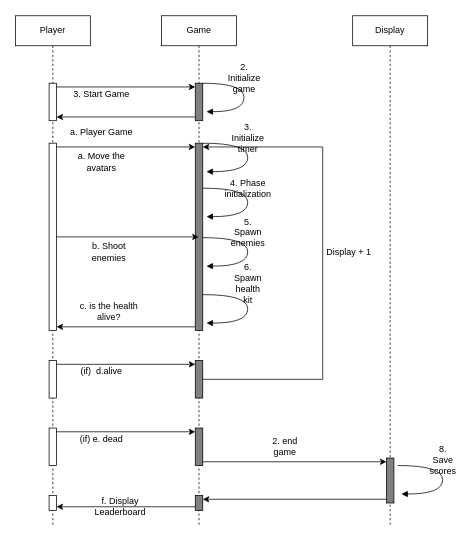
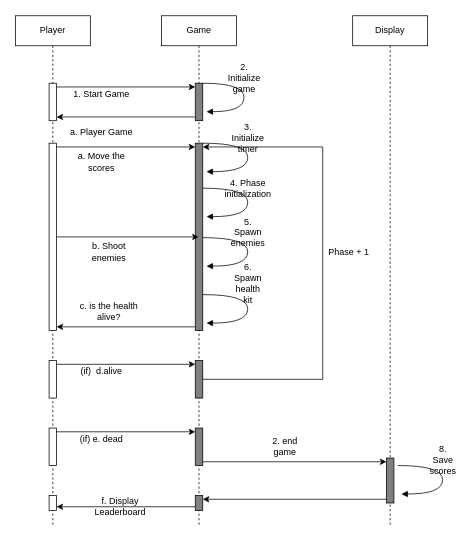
node "3. Start Game": label "3. Start Game" -> "1. Start Game"
node "a. Move the avatars": label "a. Move the avatars" -> "a. Move the scores"
node "Display + 1": label "Display + 1" -> "Phase + 1"
